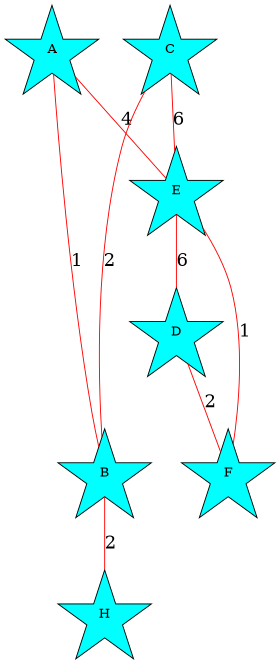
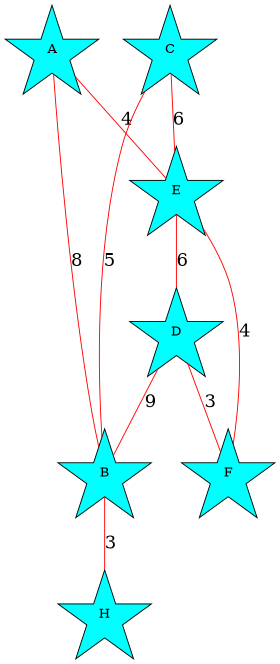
edge "A" -- "B": label "1" -> "8"
edge "C" -- "B": label "2" -> "5"
edge "E" -- "F": label "1" -> "4"
edge "D" -- "F": label "2" -> "3"
edge "D" -- "B": added, label "9"
edge "B" -- "H": label "2" -> "3"
